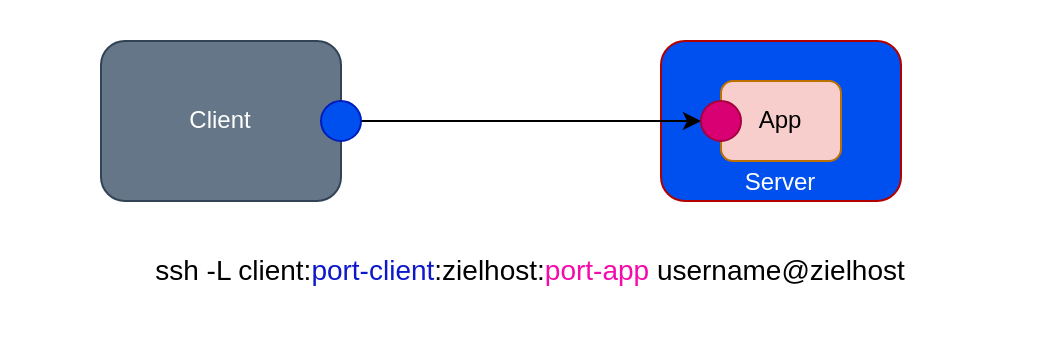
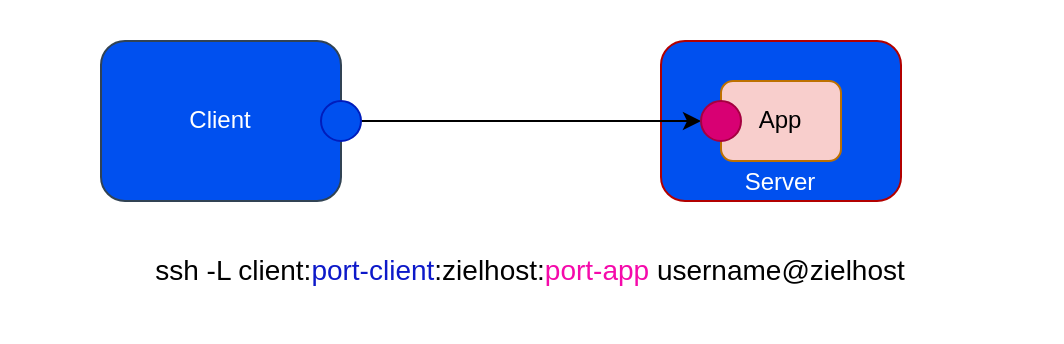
node "Client": fillcolor #647687 -> #0050ef
